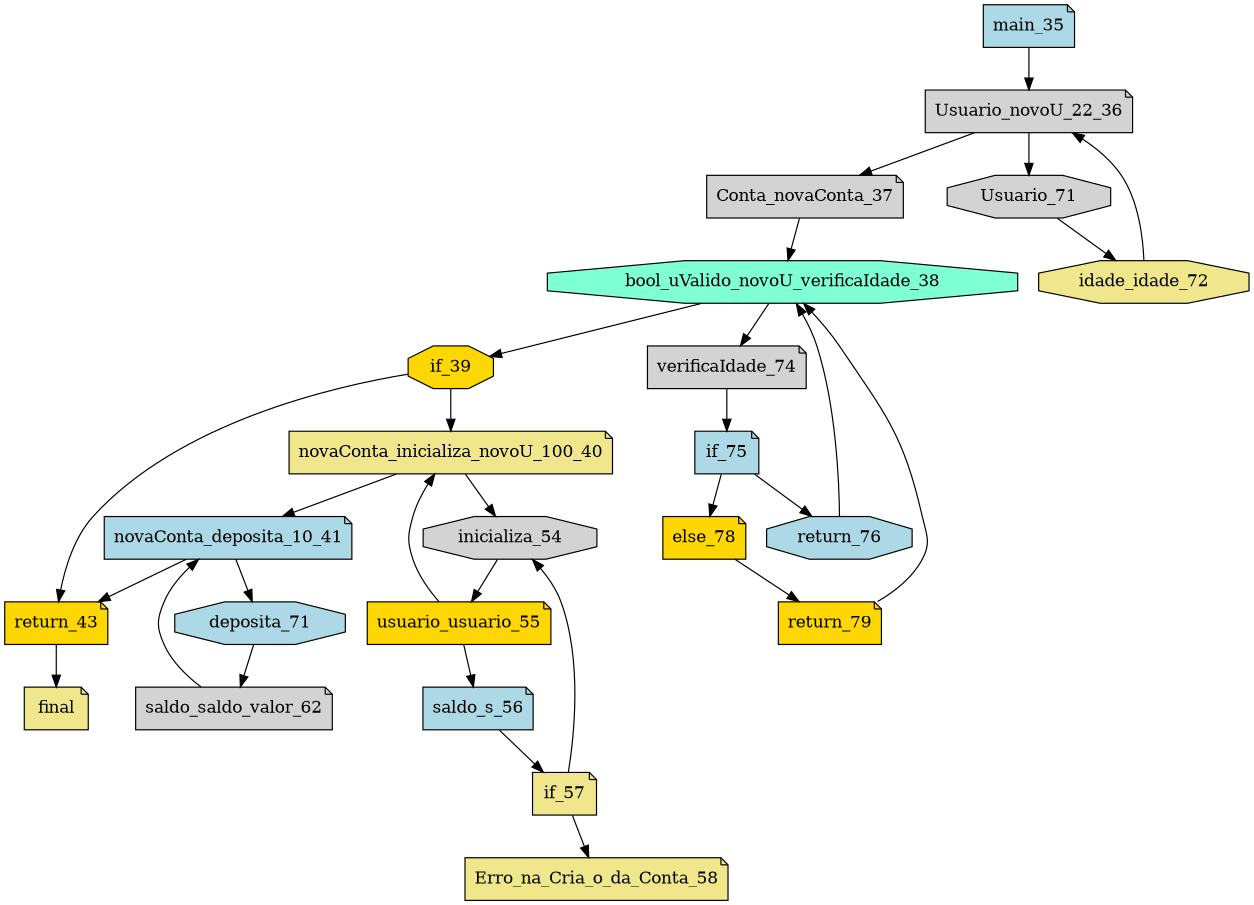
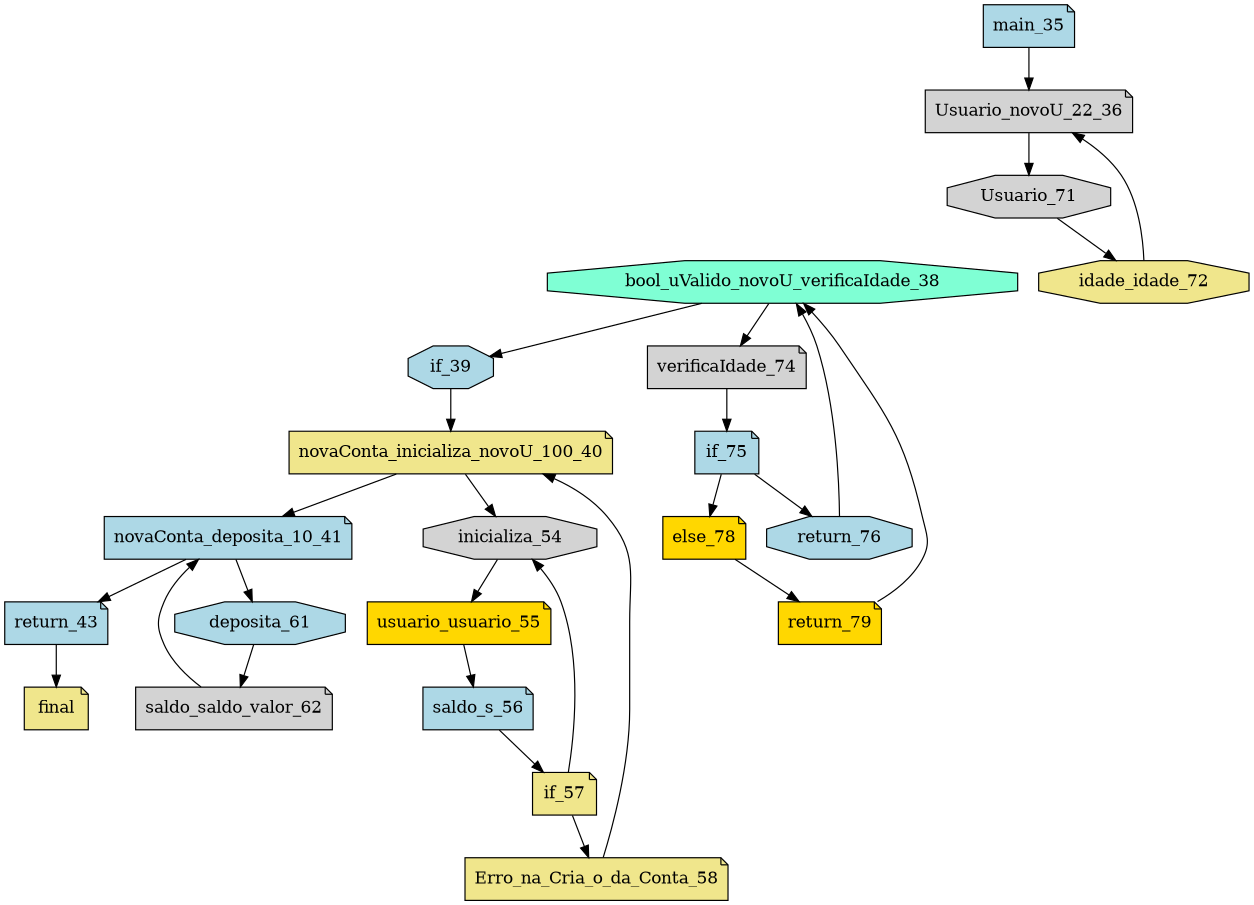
node "Conta_novaConta_37": removed
node "if_39": fillcolor gold -> lightblue
edge "if_39" -> "return_43": removed
edge "usuario_usuario_55" -> "novaConta_inicializa_novoU_100_40": now "Erro_na_Cria_o_da_Conta_58" -> "novaConta_inicializa_novoU_100_40"
node "return_43": fillcolor gold -> lightblue
node "deposita_71": label "deposita_71" -> "deposita_61"
